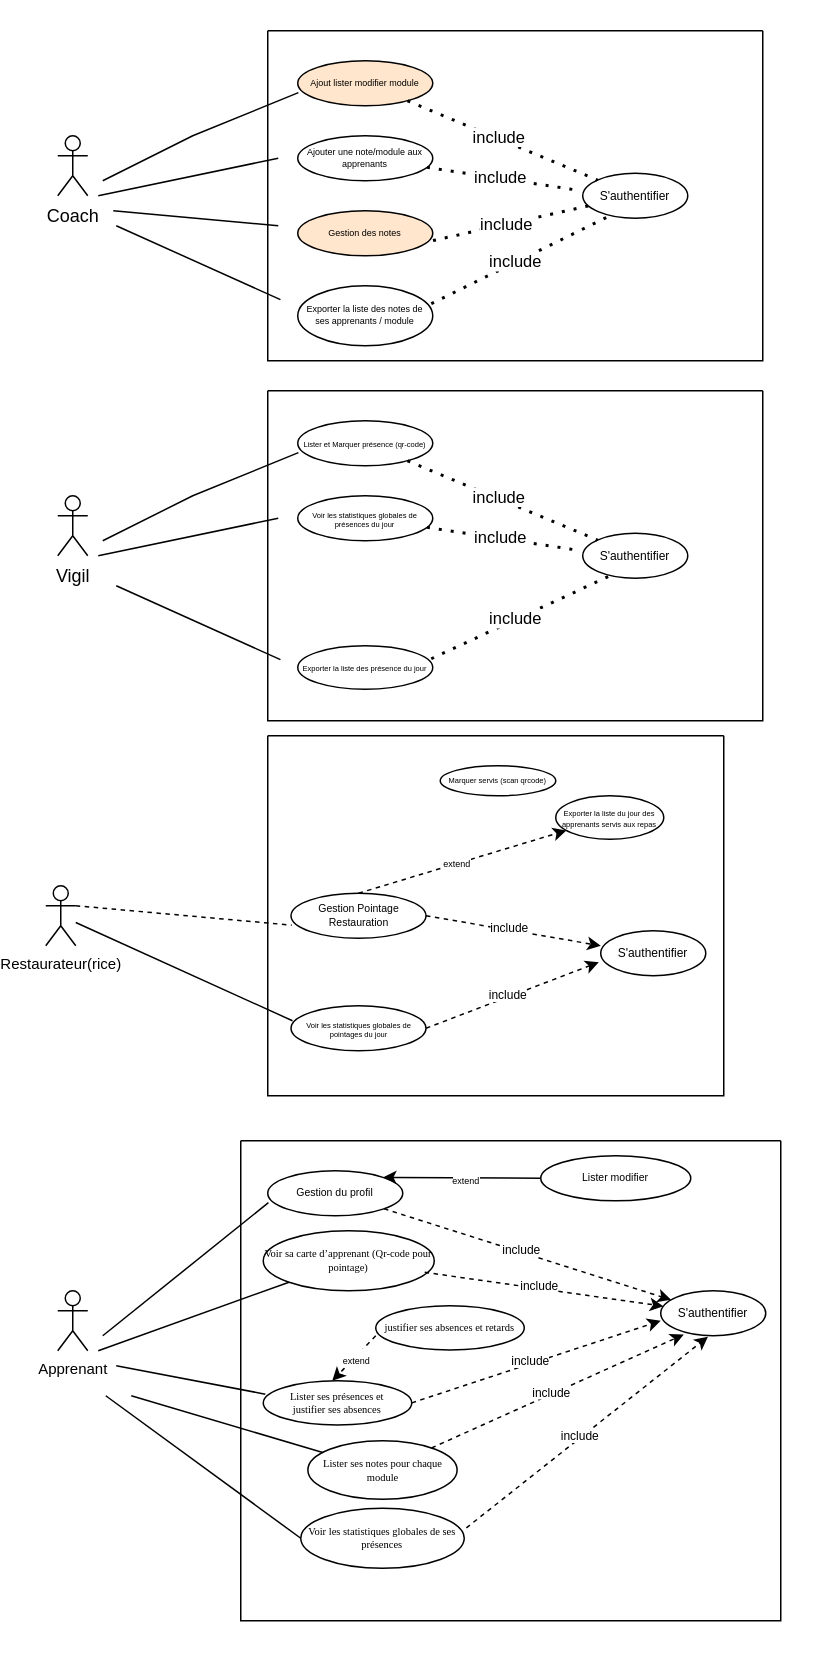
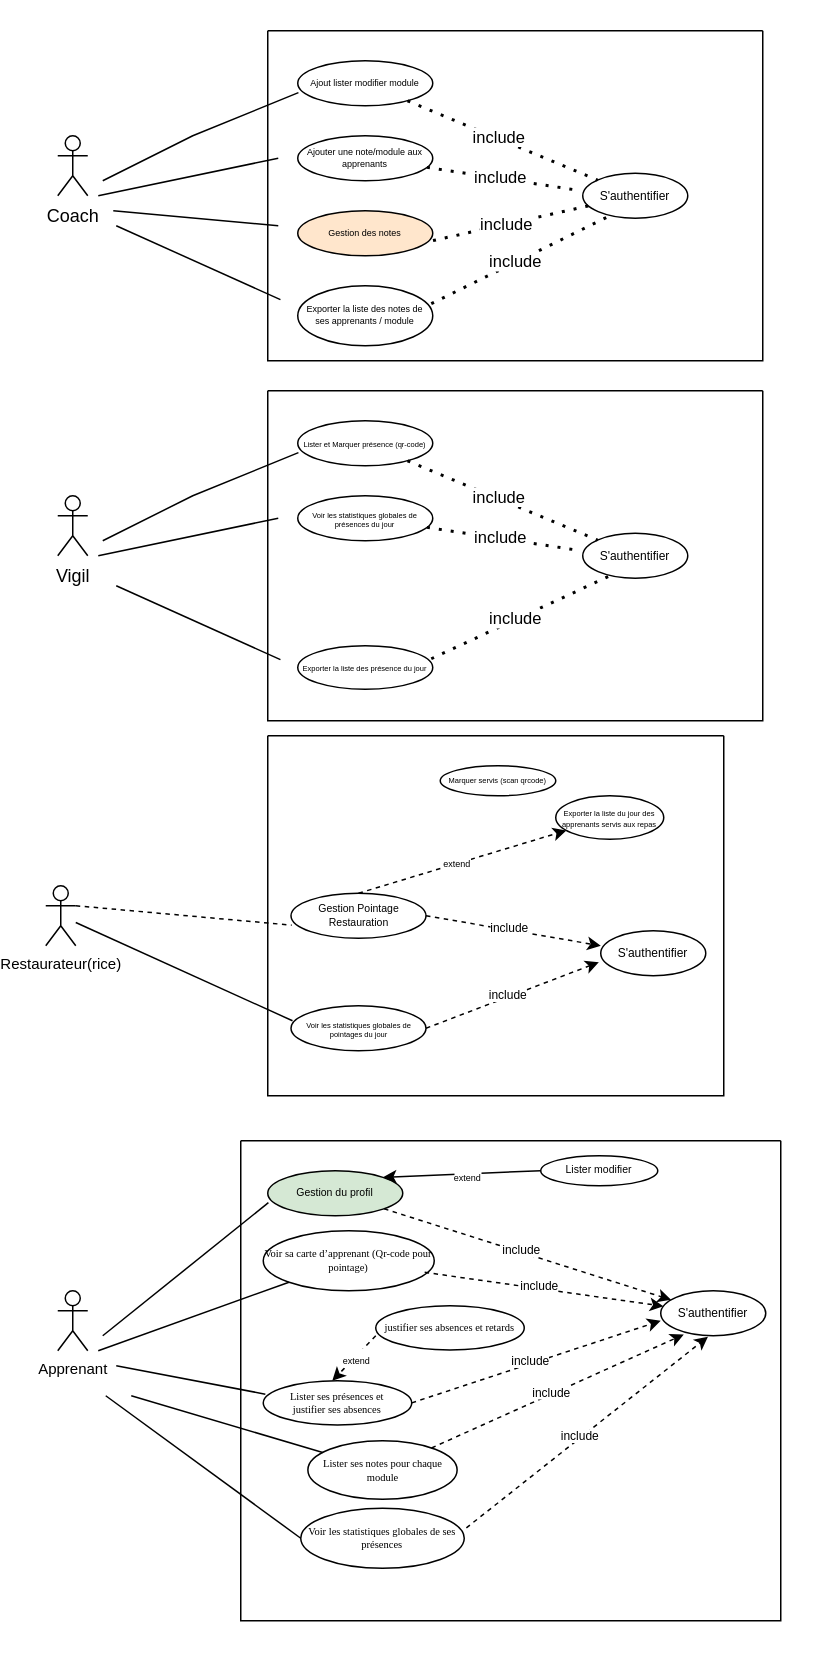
node "Ajout lister modifier module": fillcolor #ffe6cc -> #ffffff
node "Lister modifier": size 150x45 -> 117x30
node "Gestion du profil": fillcolor #ffffff -> #d5e8d4
